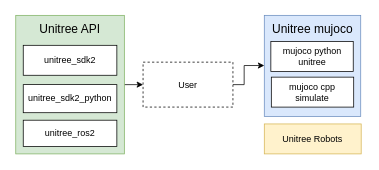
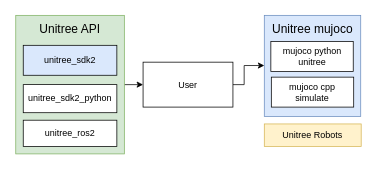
node "unitree_sdk2": fillcolor #ffffff -> #dae8fc
node "User": style dashed -> solid
node "Unitree Robots": size 97x30 -> 97x23
